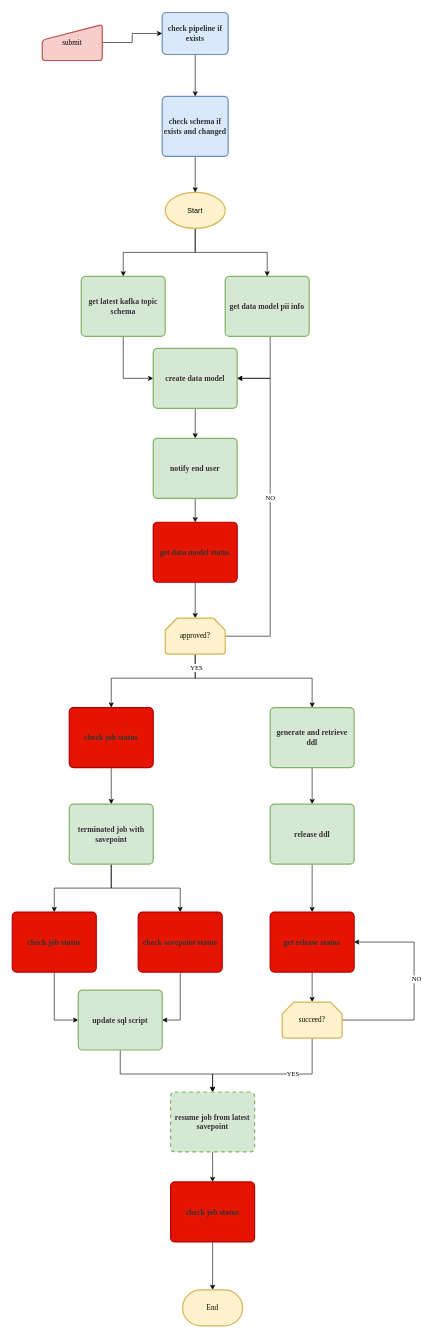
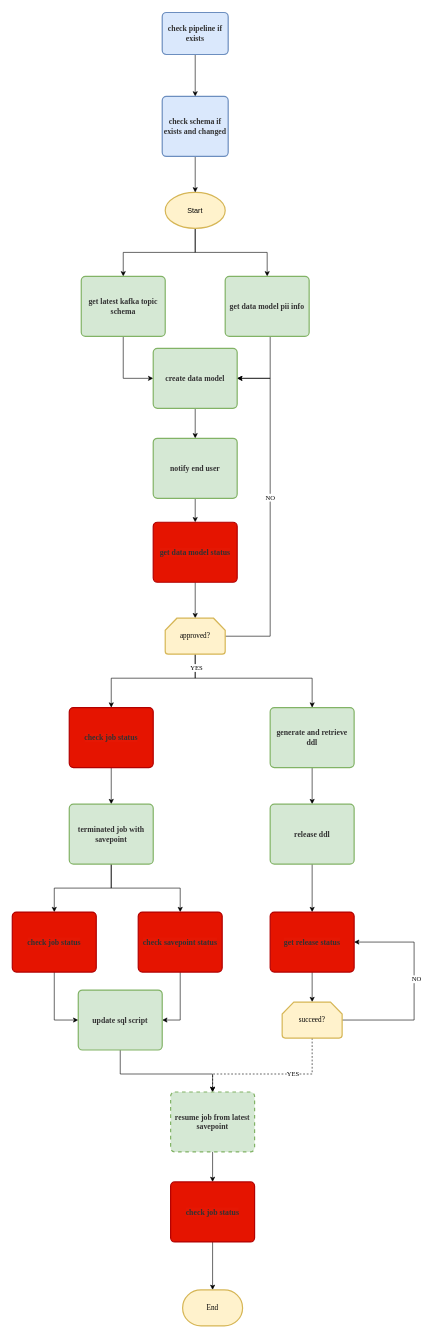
edge "submit" -> "check pipeline if exists": removed
node "submit": removed
edge "succeed?" -> "resume job from latest savepoint": style solid -> dashed
